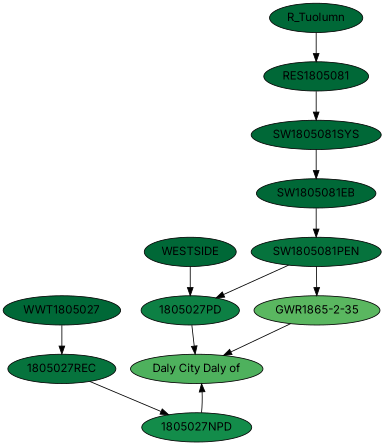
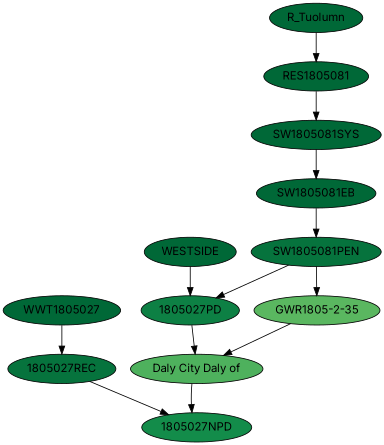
node "GWR1865-2-35": label "GWR1865-2-35" -> "GWR1805-2-35"
edge "1805027NPD" -> "Daly City Daly of": reversed
